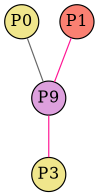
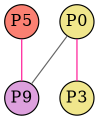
node "P1": label "P1" -> "P5"
edge "P9" -- "P3": now "P0" -- "P3"
